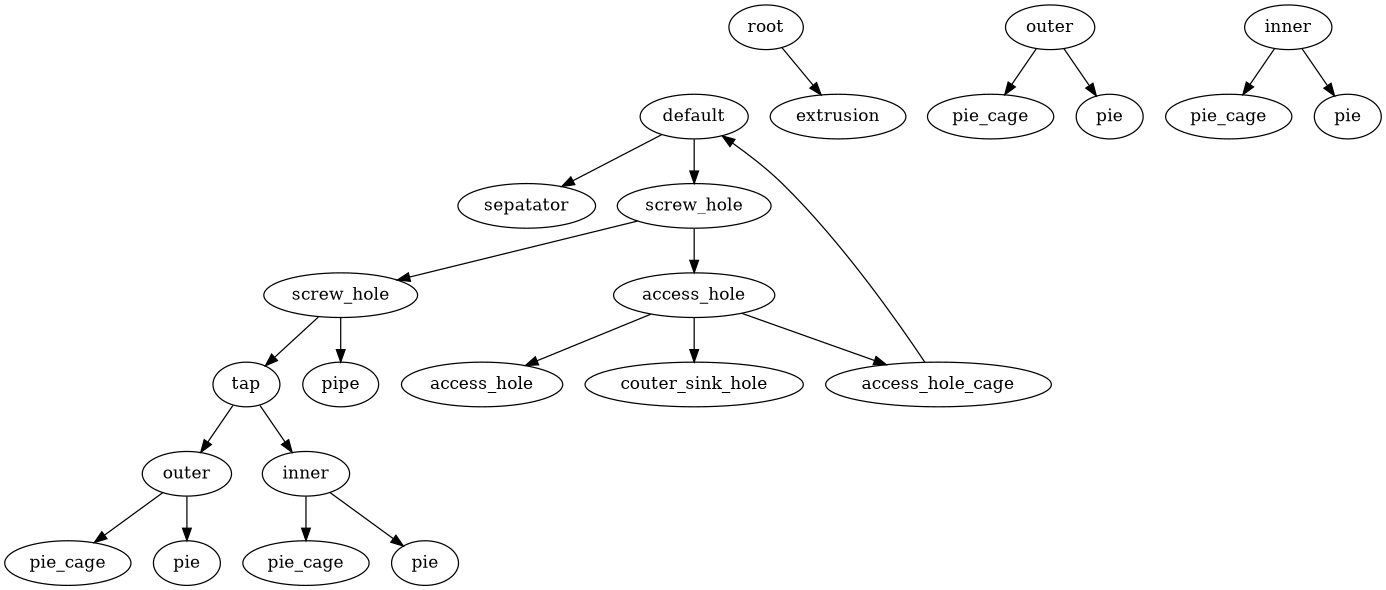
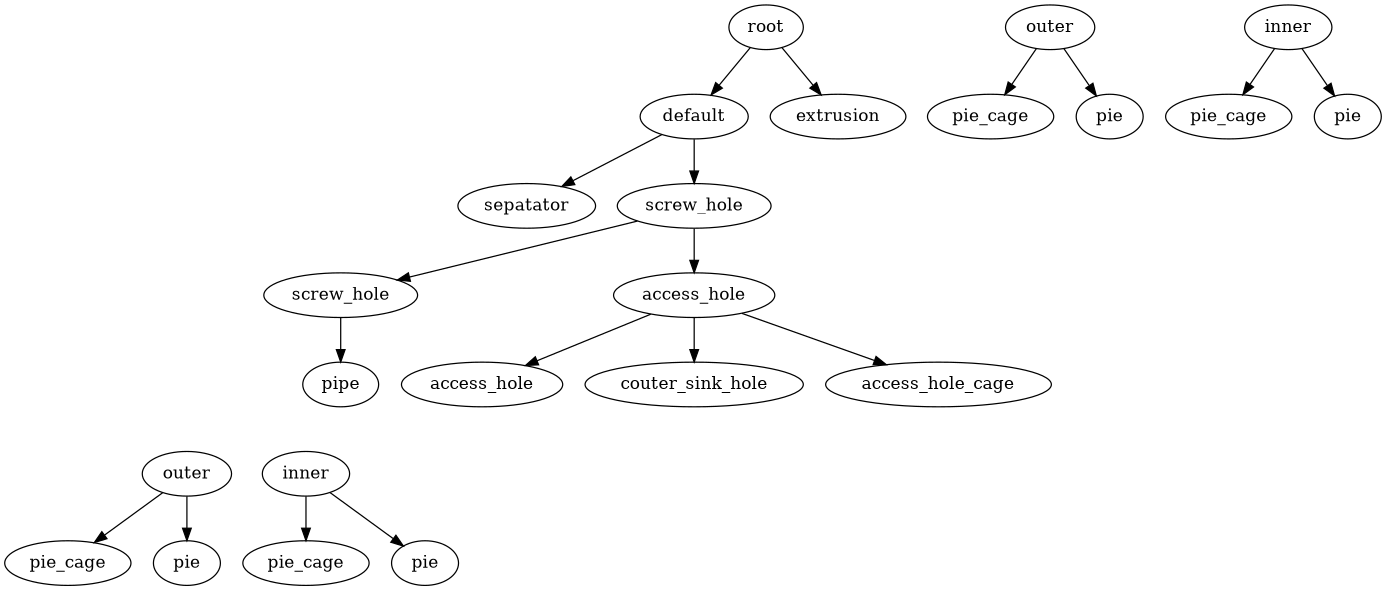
edge "access_hole_cage" -> "default": now "root" -> "default"
node "tap": removed
